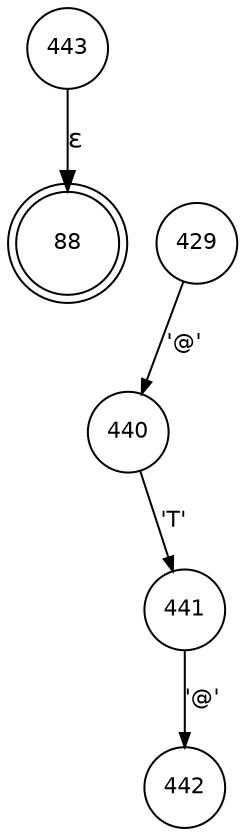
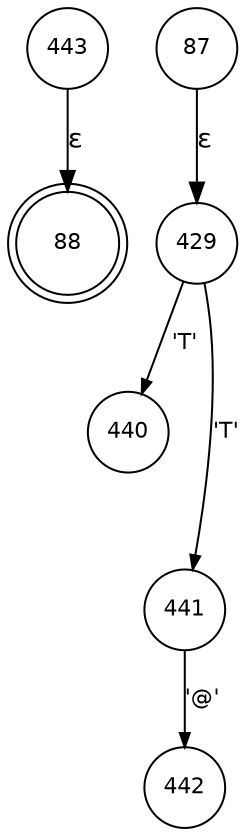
node "87": added
edge "429" -> "440": label "'@'" -> "'T'"
edge "440" -> "441": now "429" -> "441"
